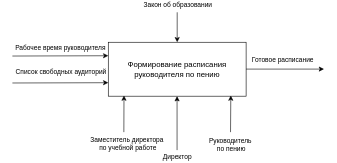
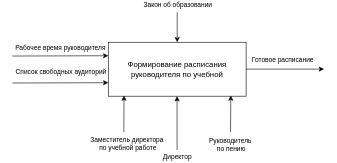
node "Формирование расписания руководителя по пению": label "Формирование расписания руководителя по пению" -> "Формирование расписания руководителя по учебной"
